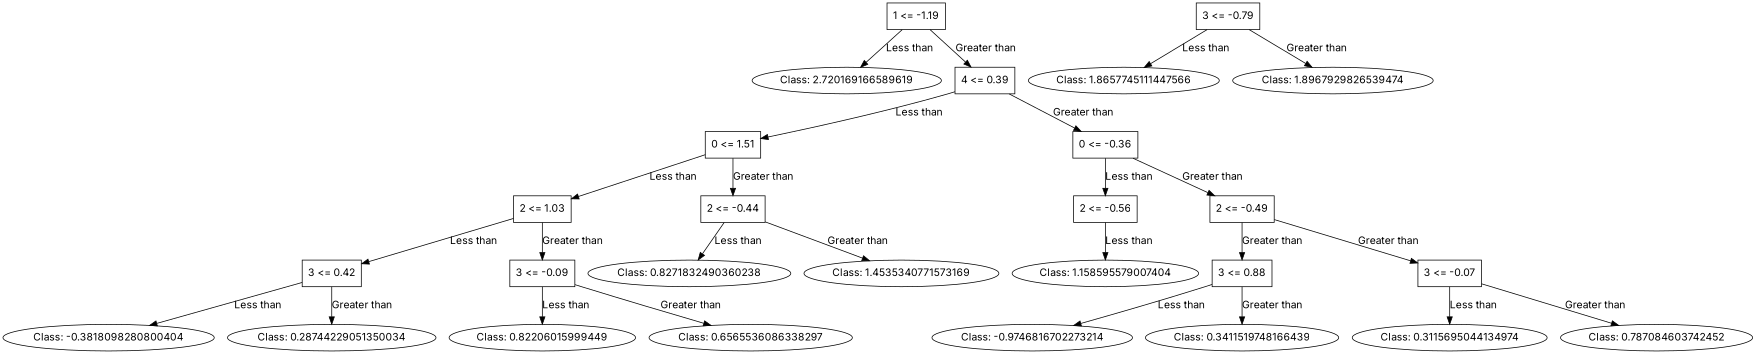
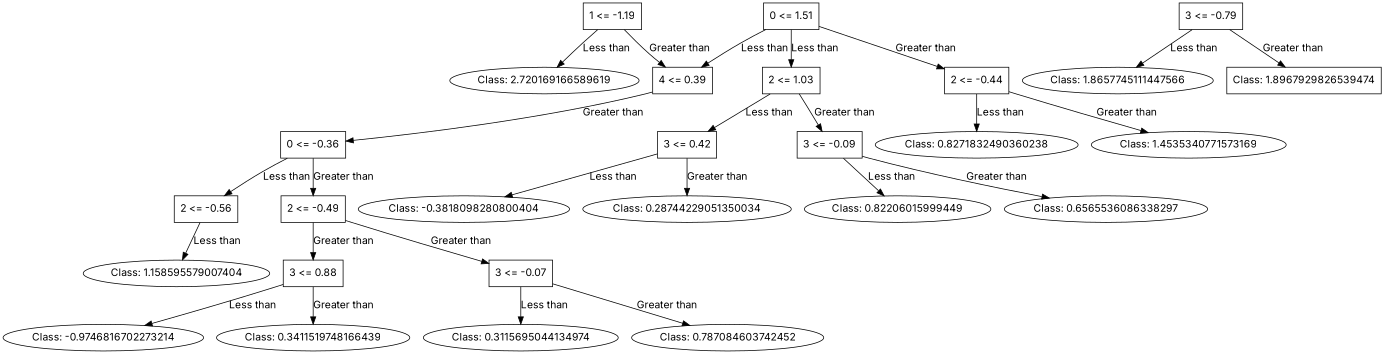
node "Class: 1.8967929826539474": shape ellipse -> box
edge "4 <= 0.39" -> "0 <= 1.51": reversed
